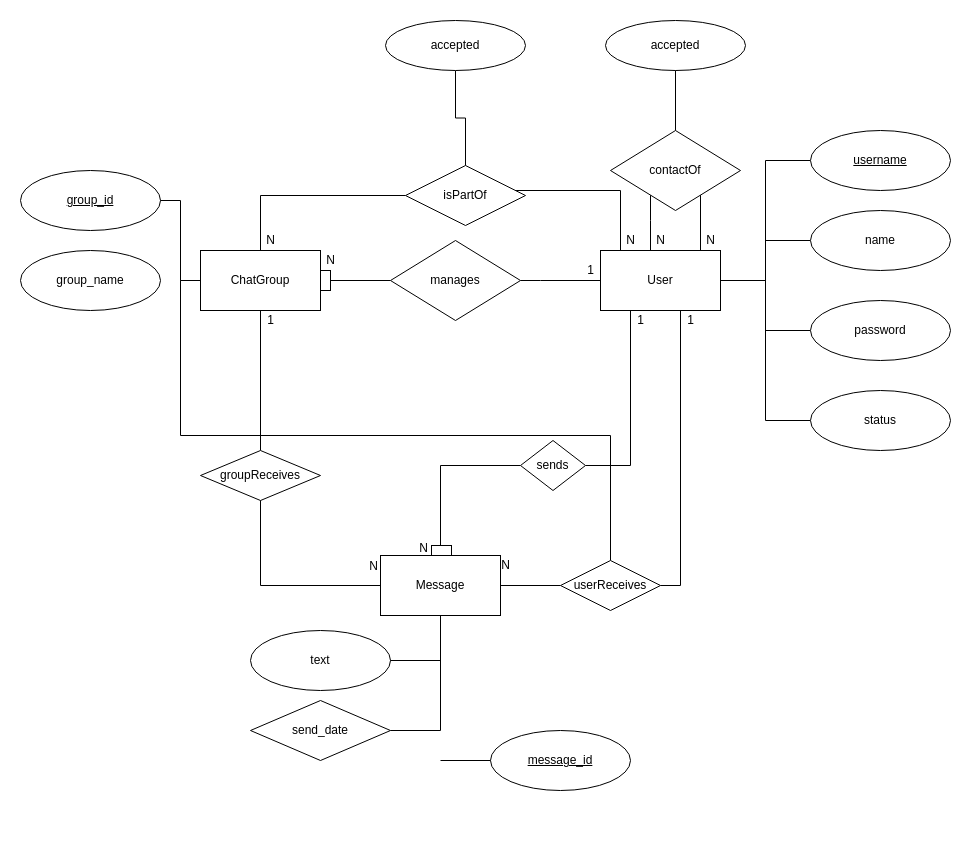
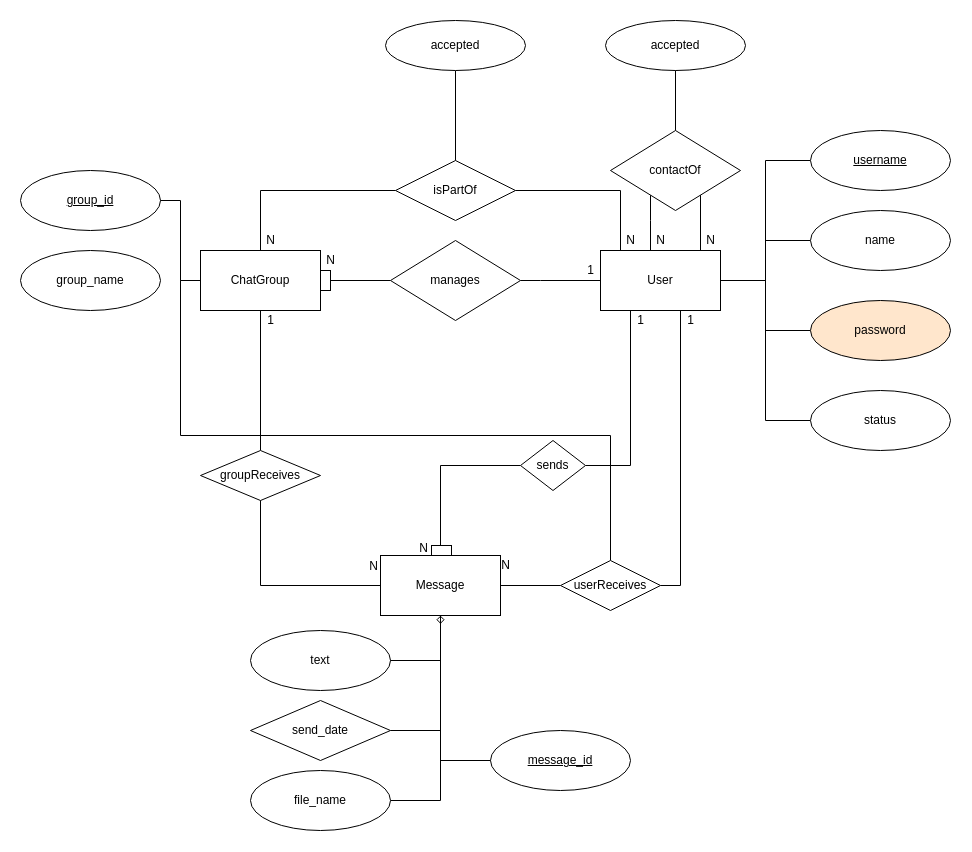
node "isPartOf": moved (466, 196) -> (456, 191)
node "password": fillcolor #ffffff -> #ffe6cc
edge "Message" -- "send_date": arrowhead none -> diamond
edge "Message" -- "file_name": added
node "file_name": added
